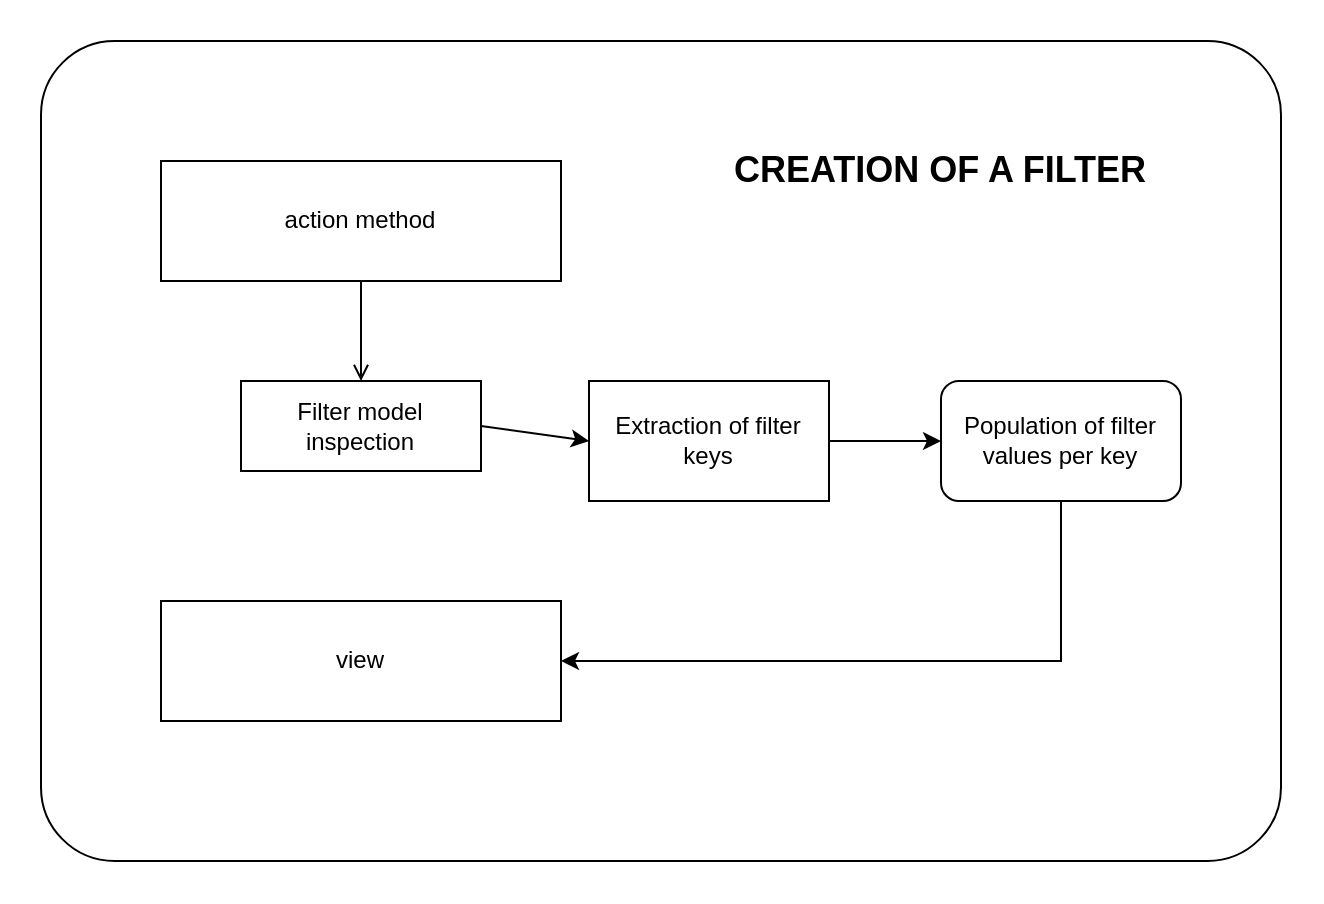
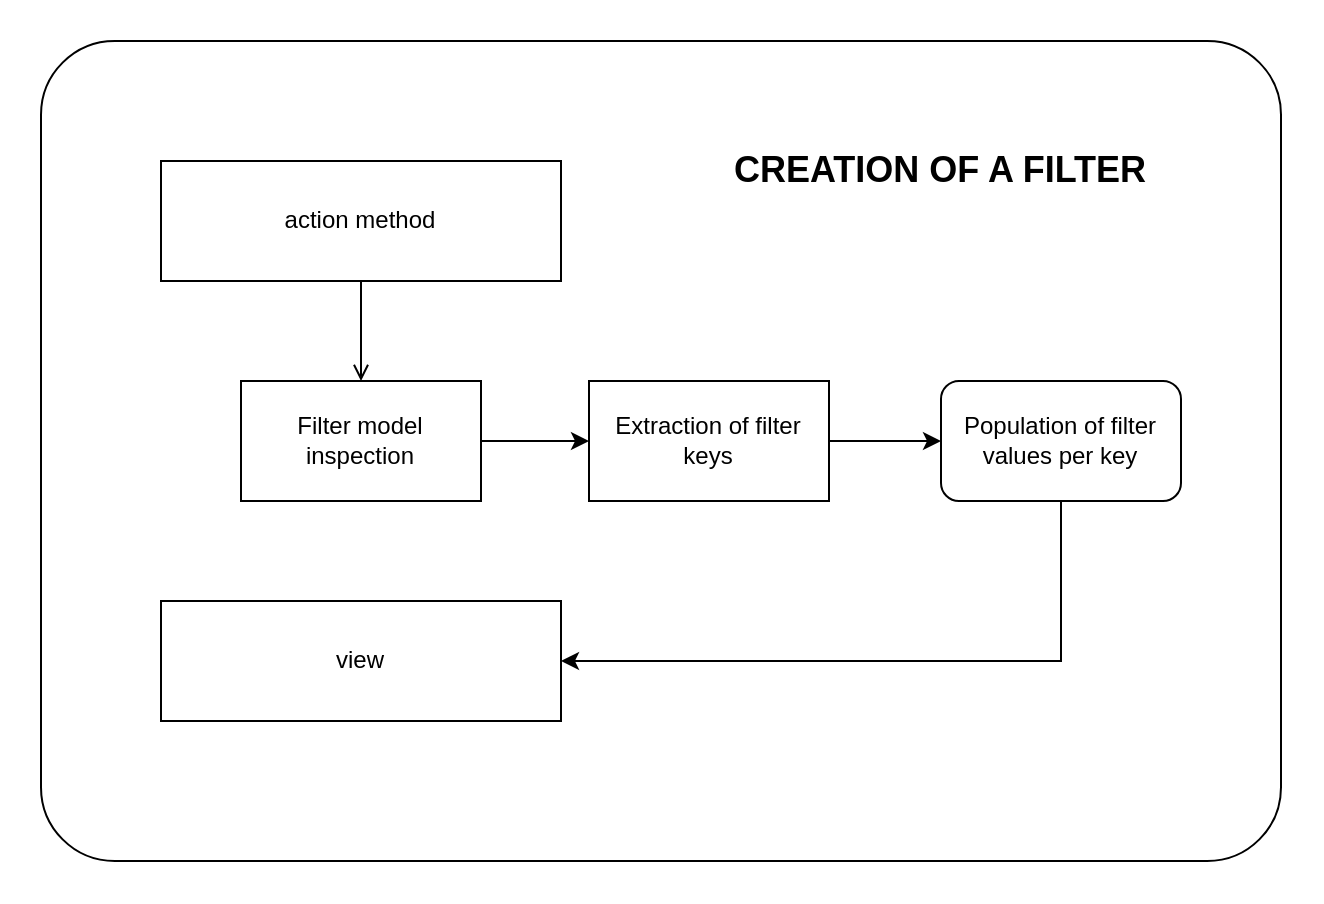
node "Filter model inspection": size 240x90 -> 240x120
